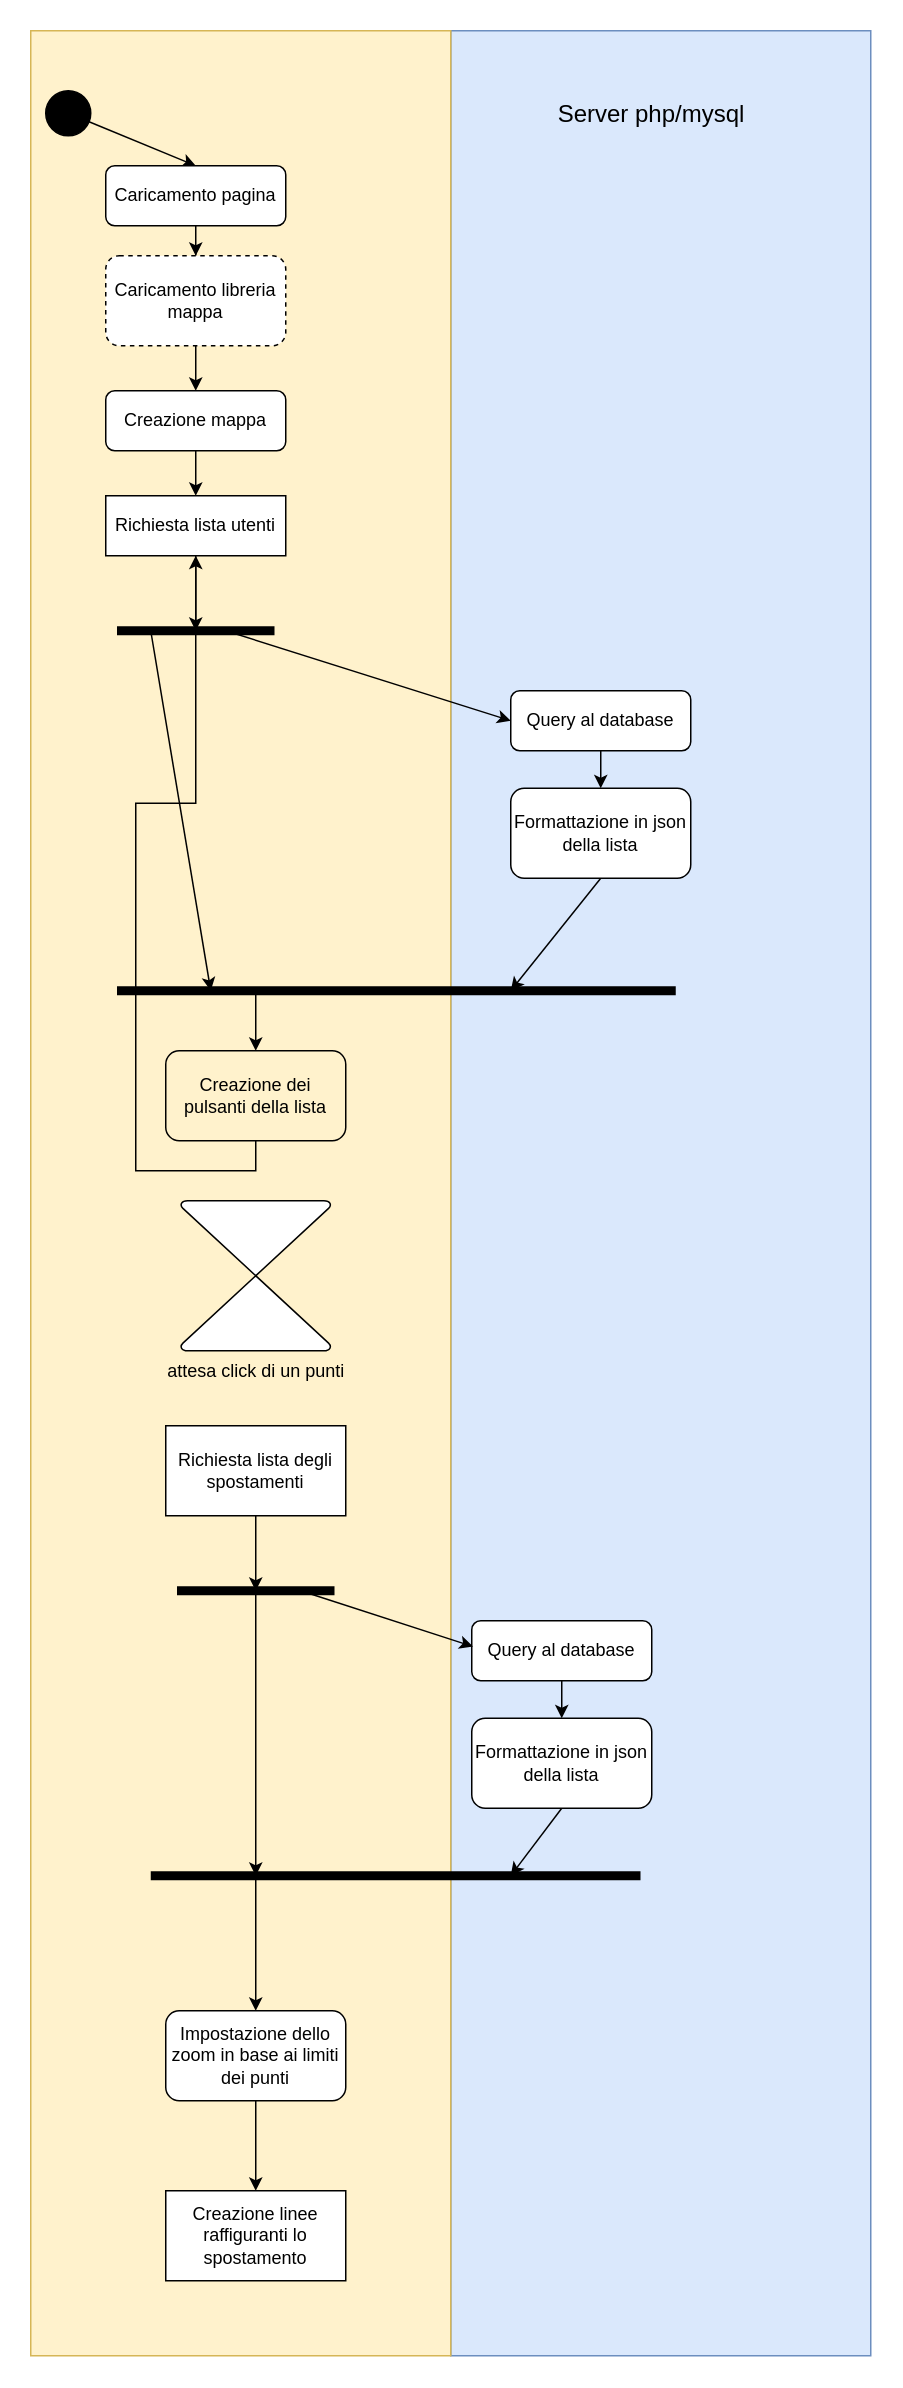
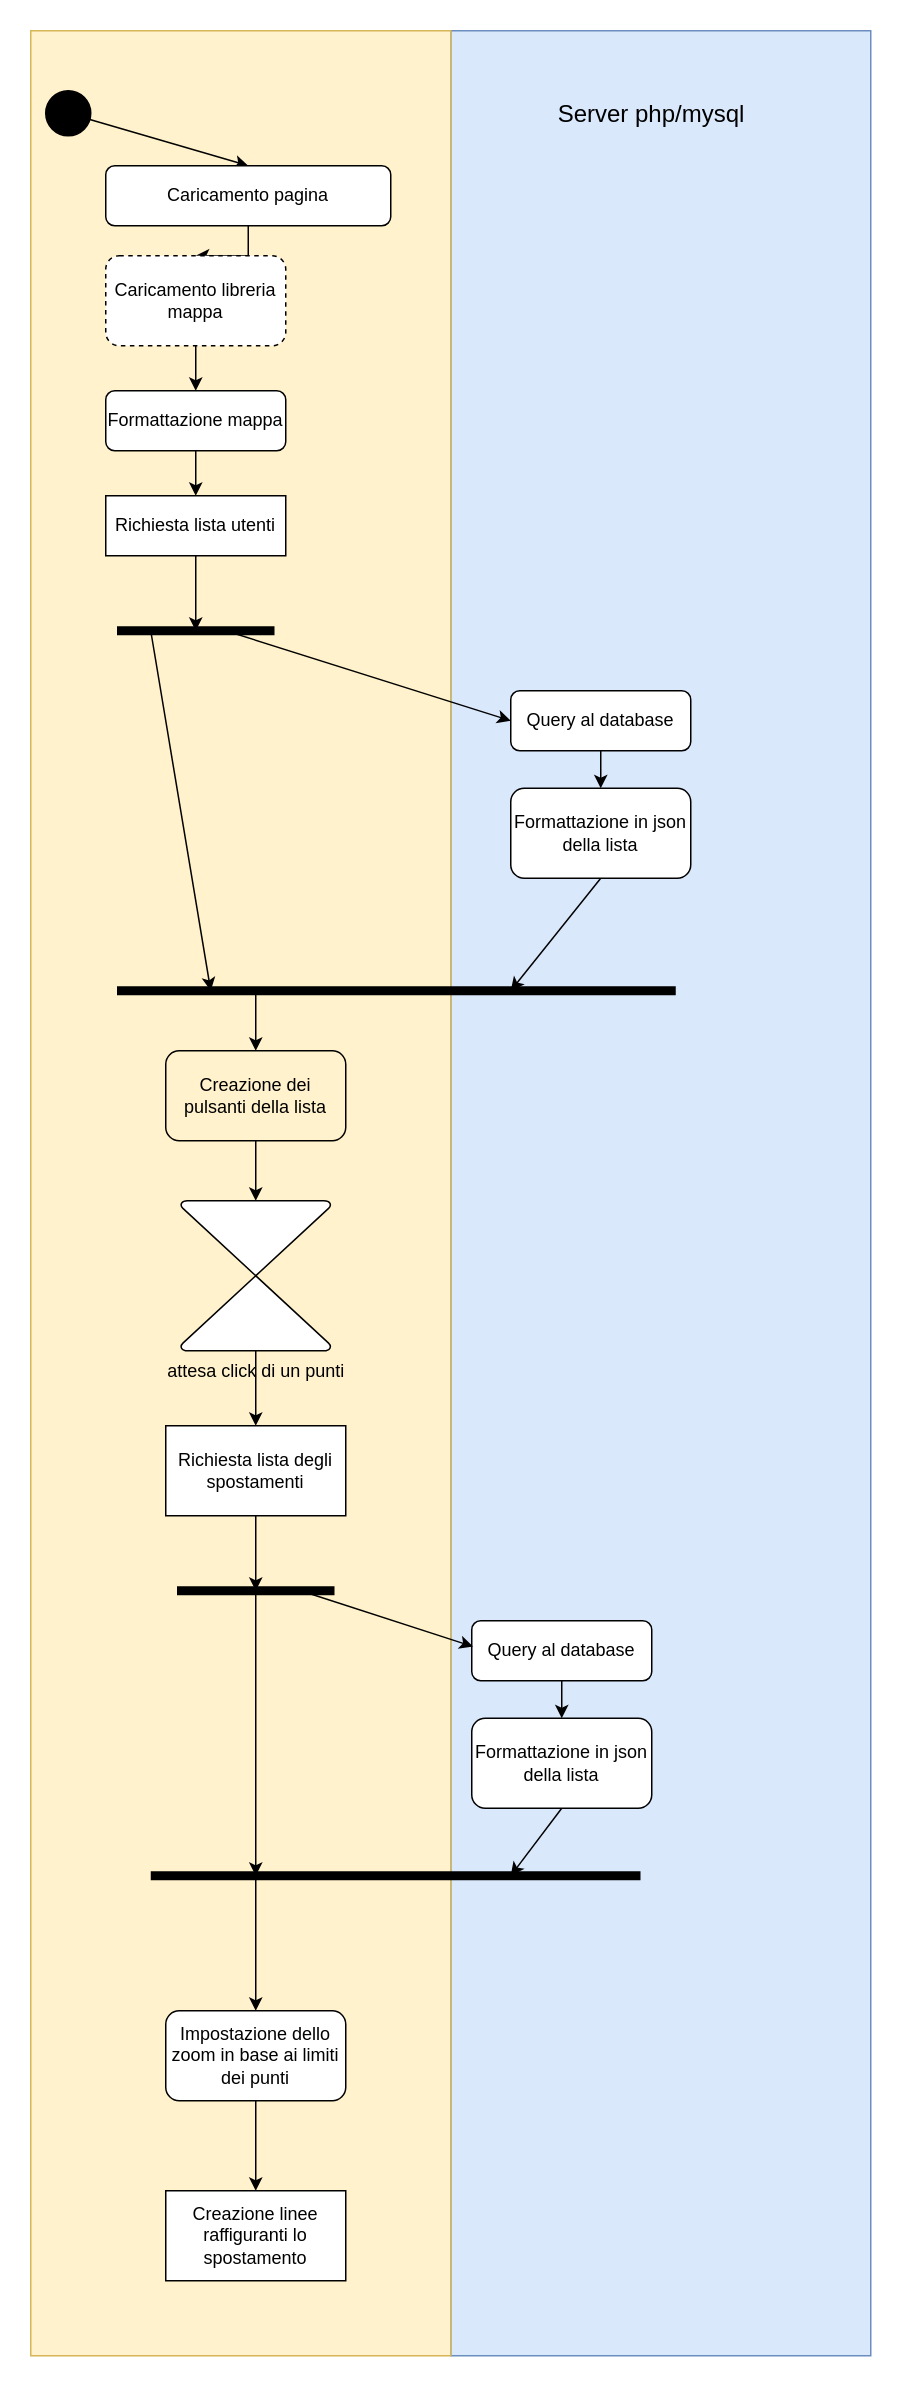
node "Caricamento pagina": size 180x60 -> 285x60
node "Creazione mappa": label "Creazione mappa" -> "Formattazione mappa"
edge "Creazione dei pulsanti della lista" -> "Richiesta lista utenti": now "Creazione dei pulsanti della lista" -> "attesa click di un punti"
edge "attesa click di un punti" -> "Richiesta lista degli spostamenti": added
